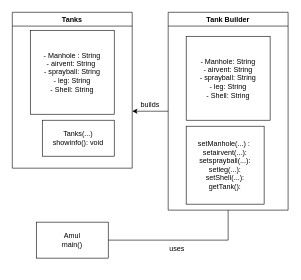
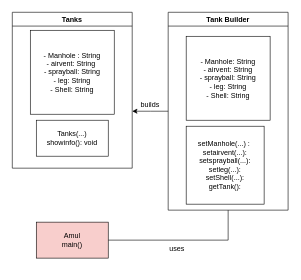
node "Tanks(...) showinfo(): void": moved (78, 138) -> (72, 138)
node "Amul main()": fillcolor #ffffff -> #f8cecc
